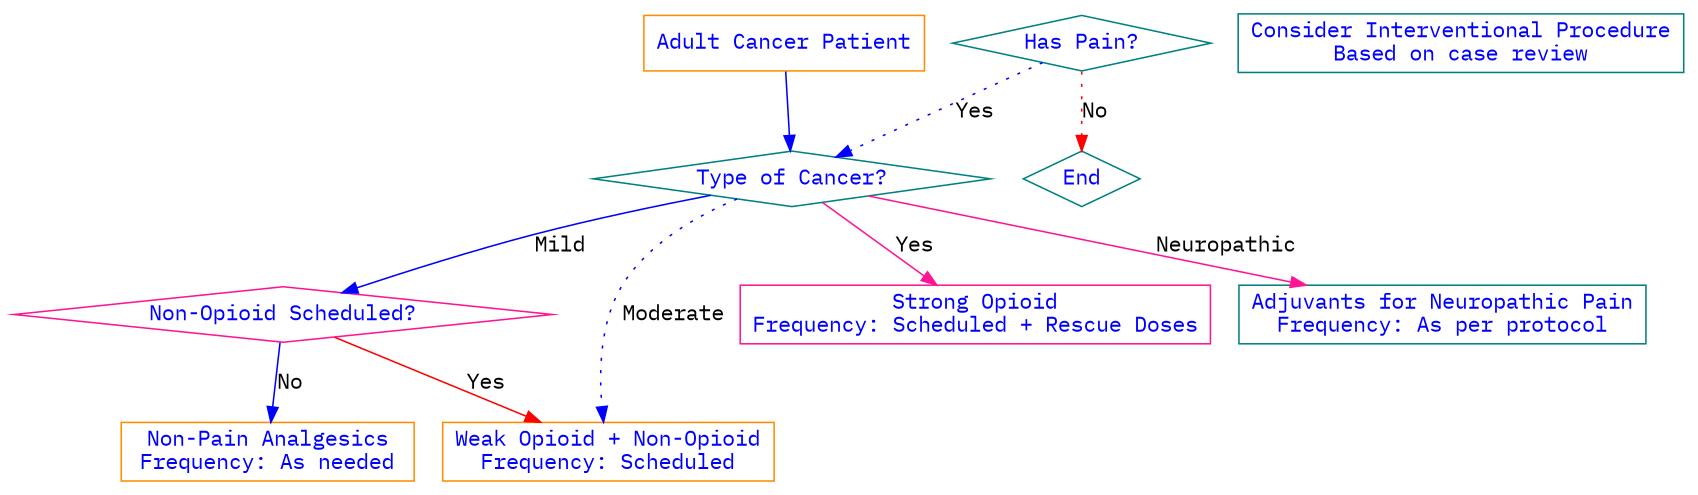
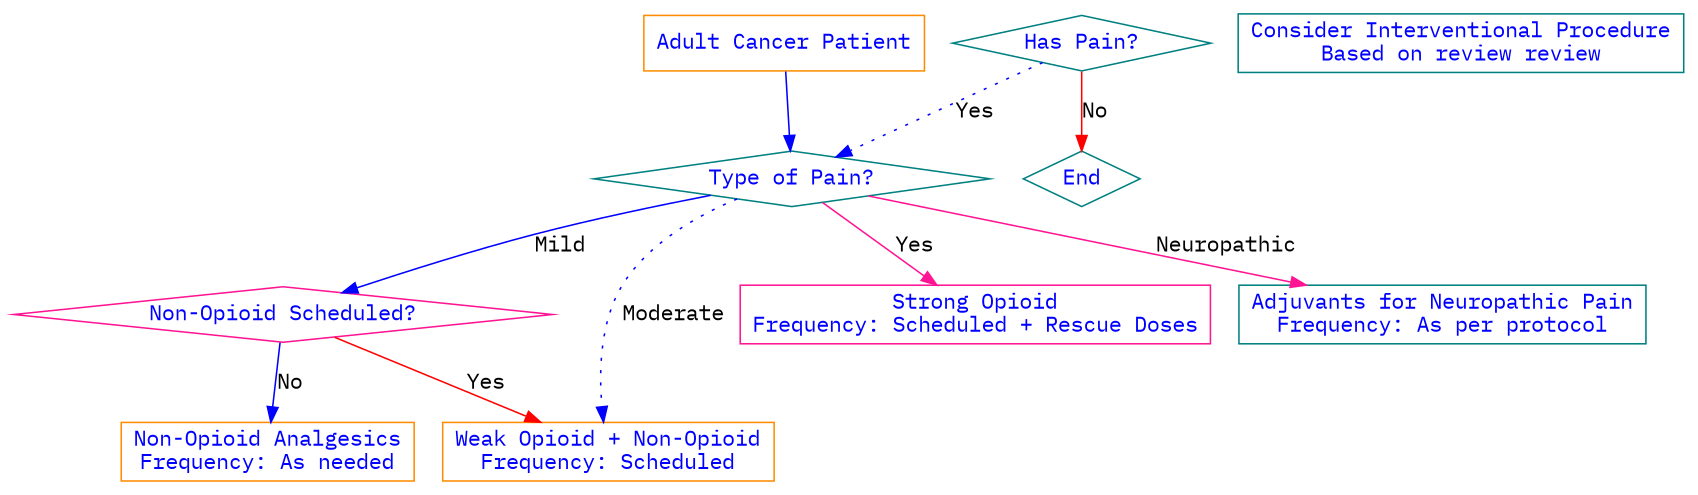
node "Consider Interventional Procedure Based on case review": label "Consider Interventional Procedure Based on case review" -> "Consider Interventional Procedure Based on review review"
edge "Has Pain?" -> "End": style dotted -> solid
node "Type of Cancer?": label "Type of Cancer?" -> "Type of Pain?"
node "Non-Pain Analgesics Frequency: As needed": label "Non-Pain Analgesics Frequency: As needed" -> "Non-Opioid Analgesics Frequency: As needed"
